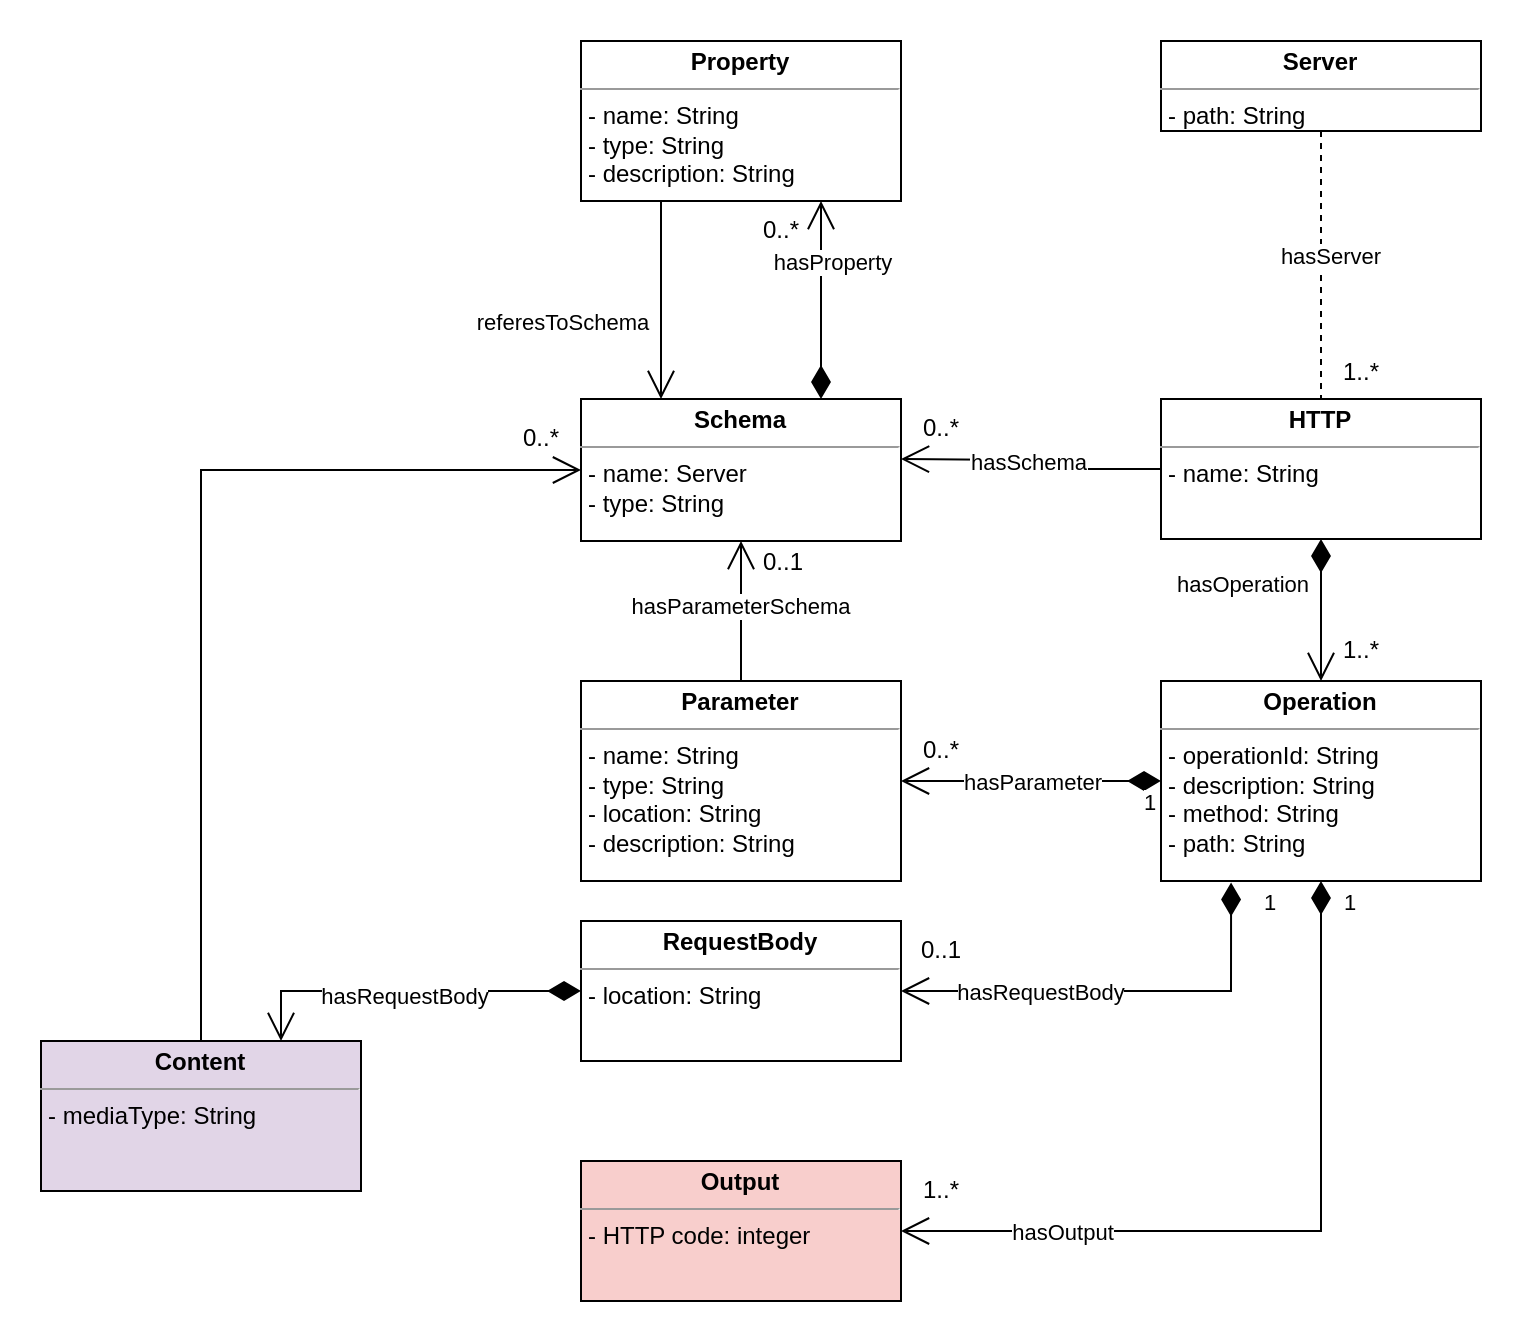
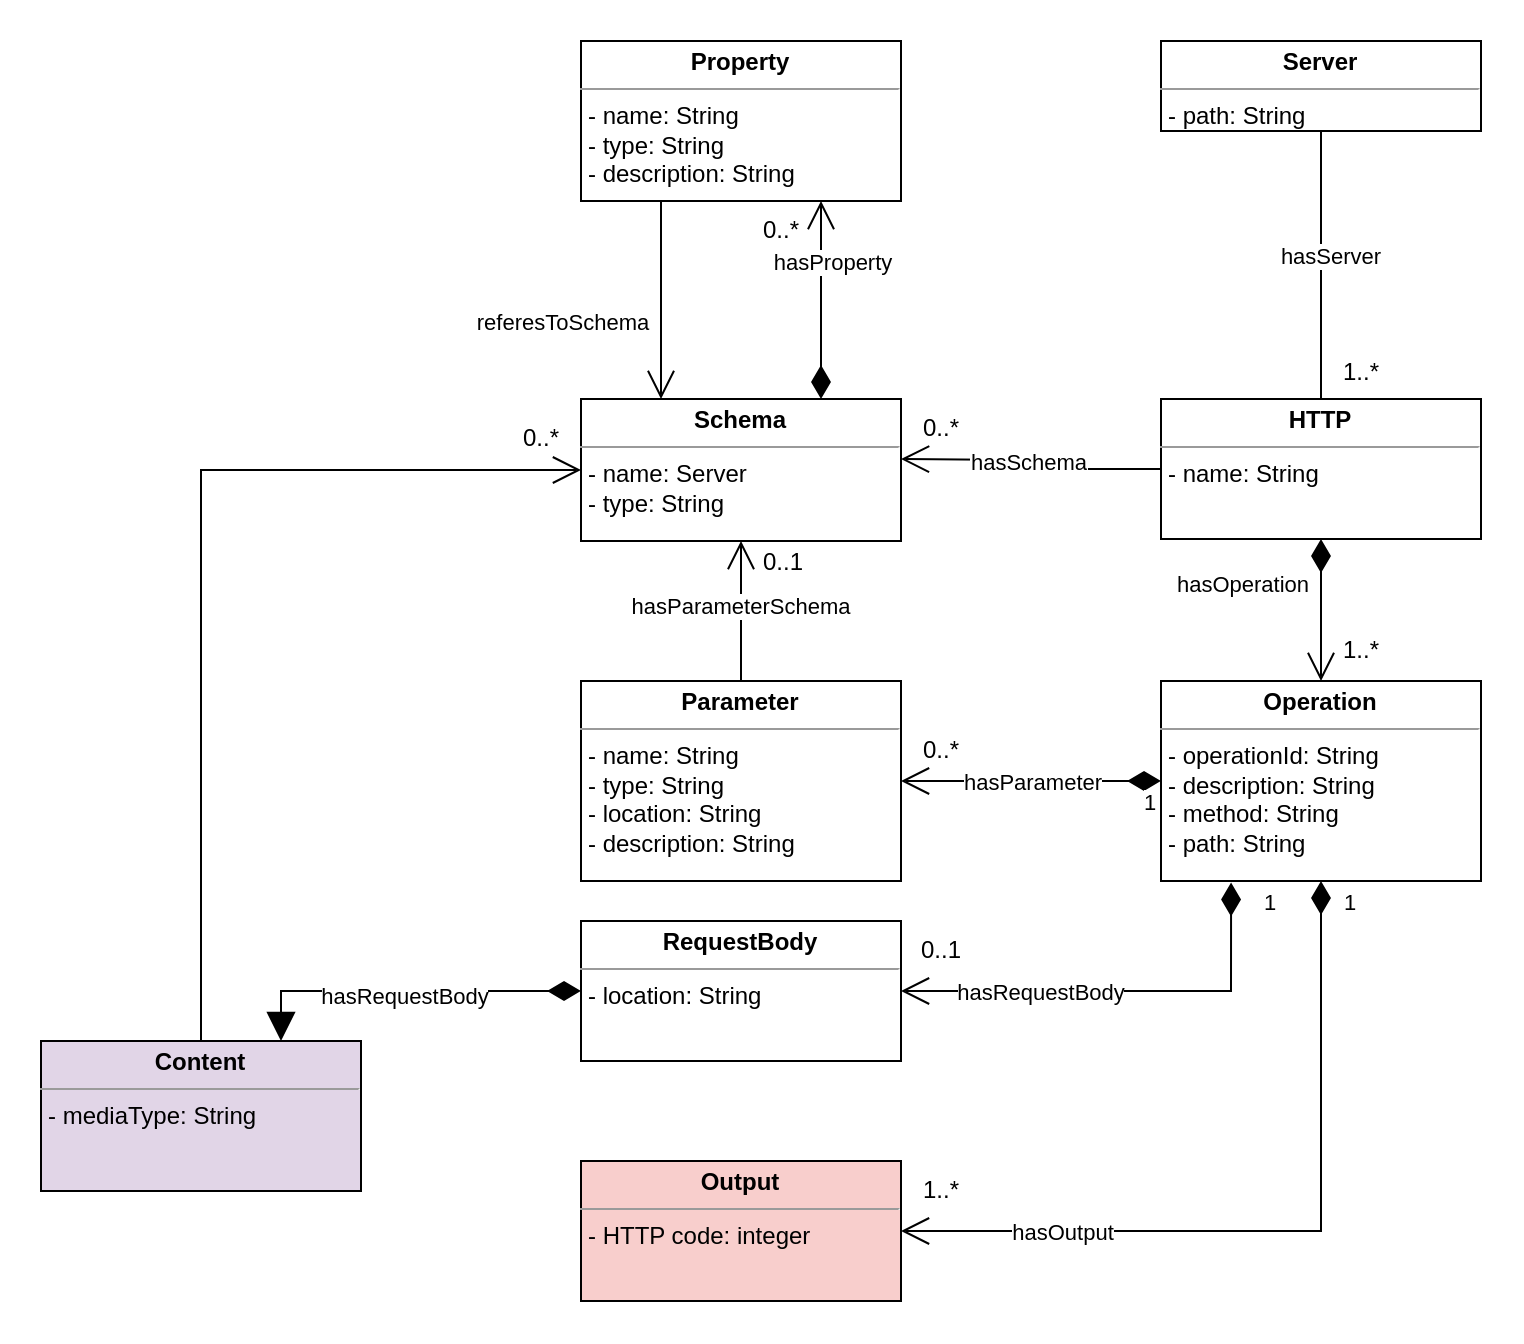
edge "Server - path: String" -- "HTTP - name: String": style dashed -> solid
edge "RequestBody - location: String" -- "Content - mediaType: String": arrowhead open -> block
